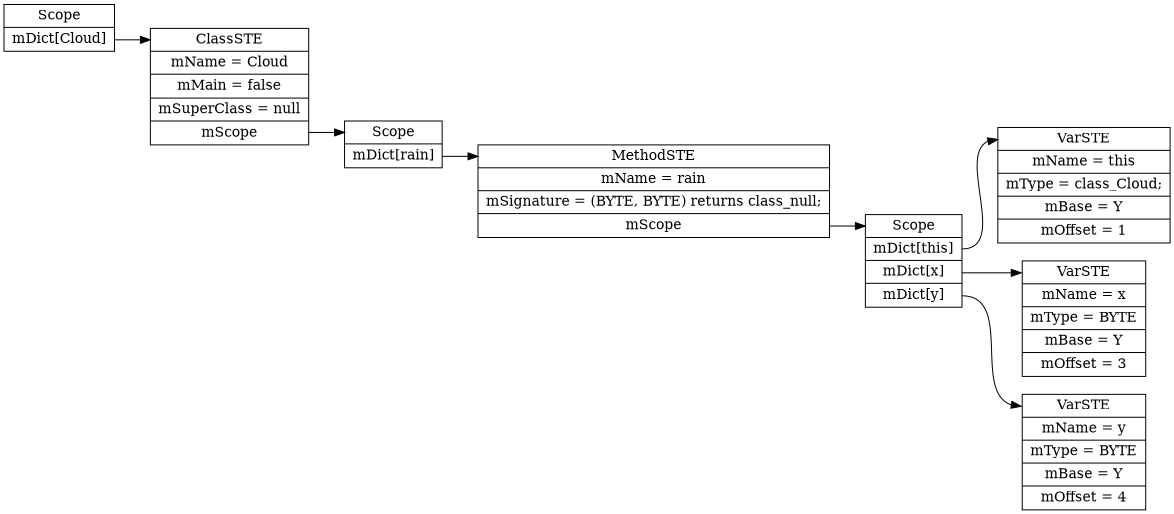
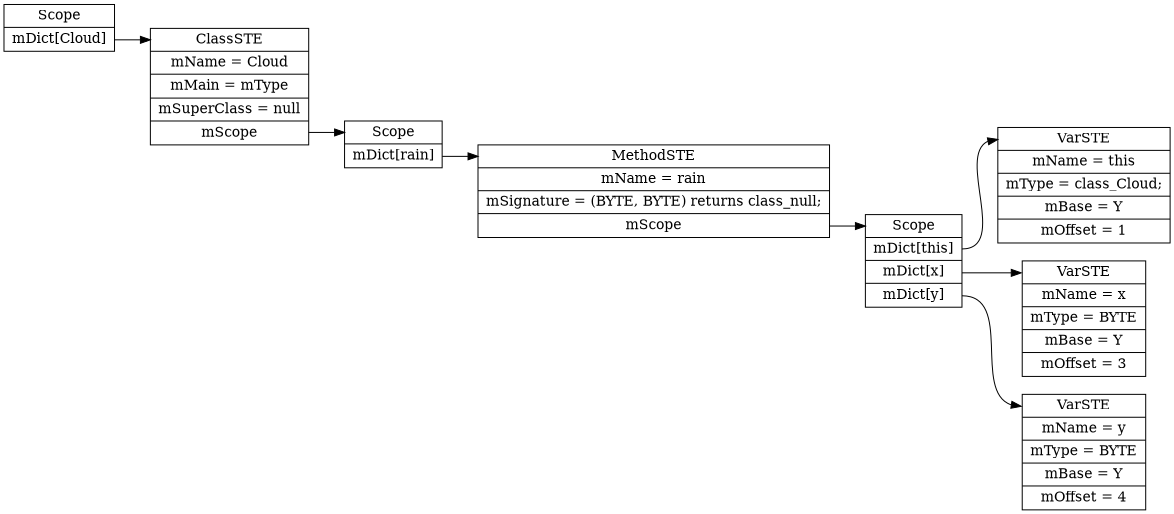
node "ClassSTE": text "mMain = false" -> "mMain = mType"
